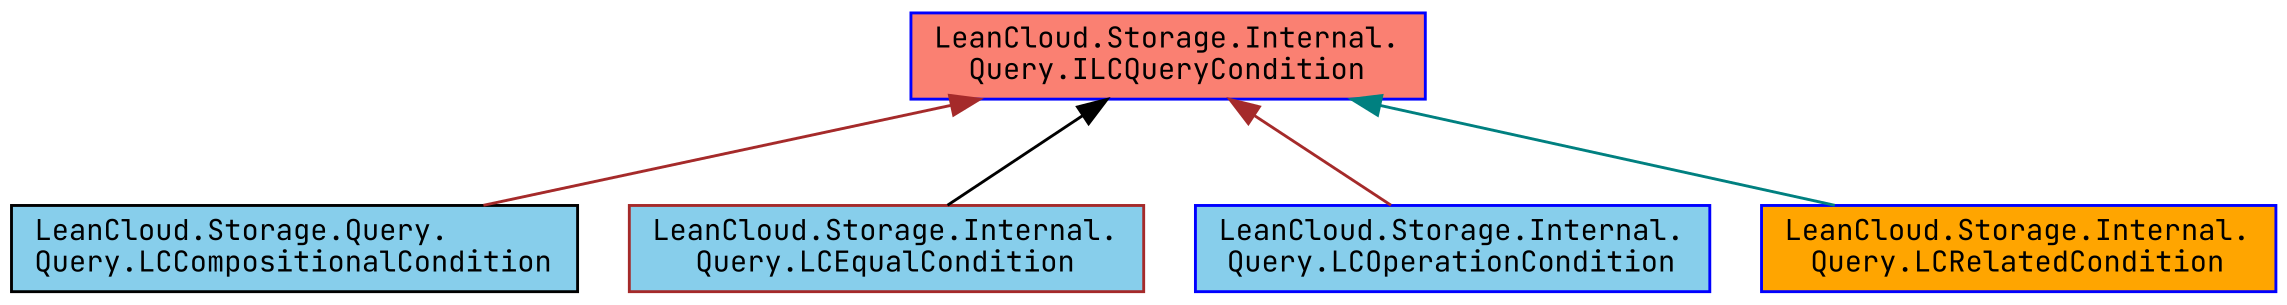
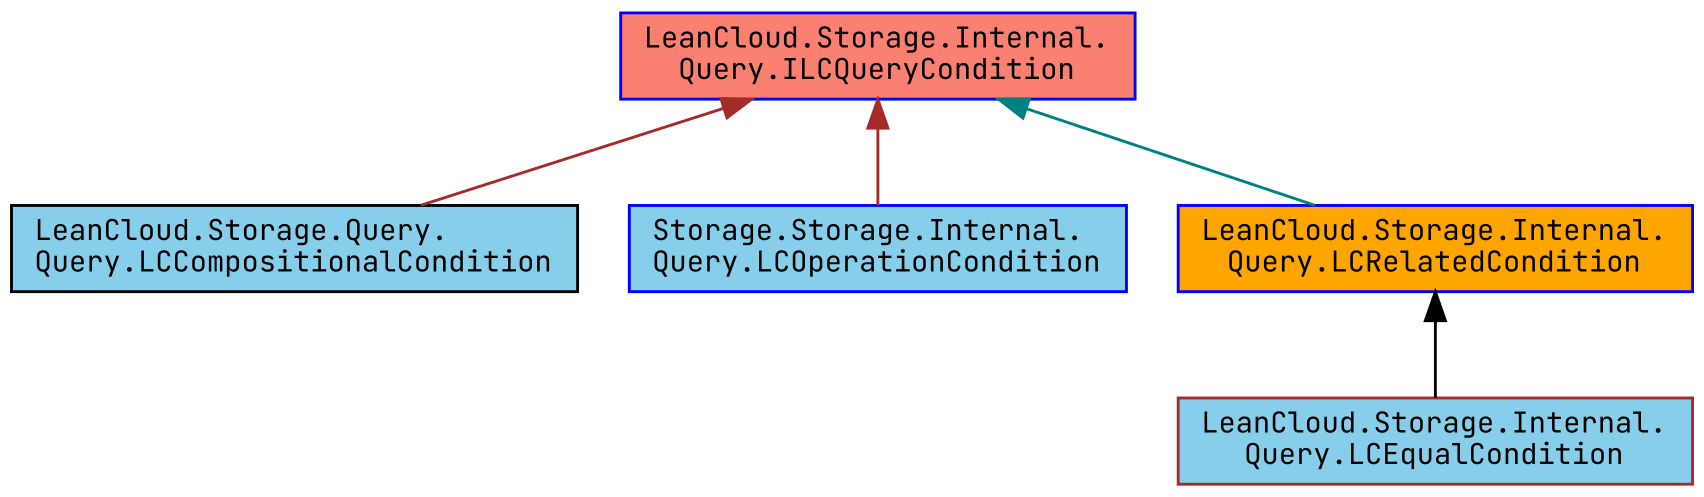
edge "LeanCloud.Storage.Internal. Query.LCEqualCondition" -> "LeanCloud.Storage.Internal. Query.ILCQueryCondition": now "LeanCloud.Storage.Internal. Query.LCEqualCondition" -> "LeanCloud.Storage.Internal. Query.LCRelatedCondition"
node "LeanCloud.Storage.Internal. Query.LCOperationCondition": label "LeanCloud.Storage.Internal. Query.LCOperationCondition" -> "Storage.Storage.Internal. Query.LCOperationCondition"
